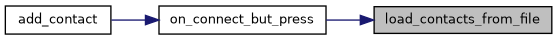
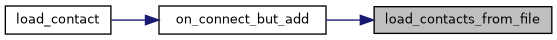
node "add_contact": label "add_contact" -> "load_contact"
node "on_connect_but_press": label "on_connect_but_press" -> "on_connect_but_add"
